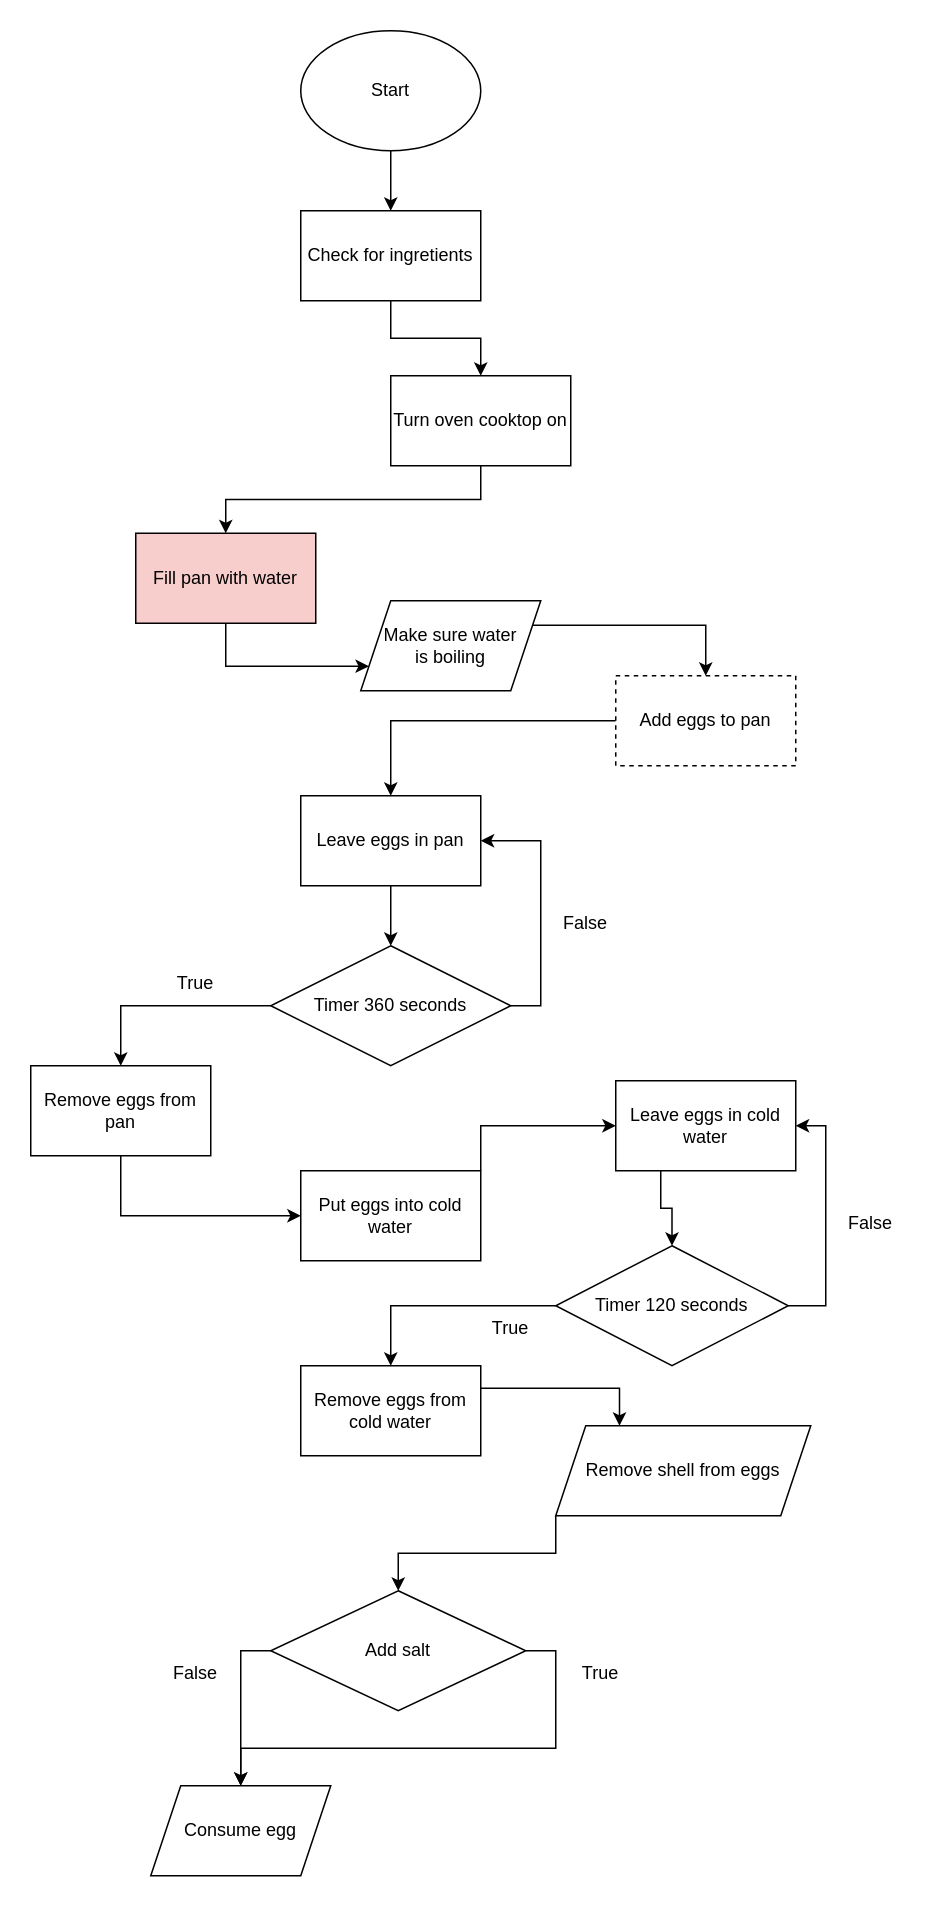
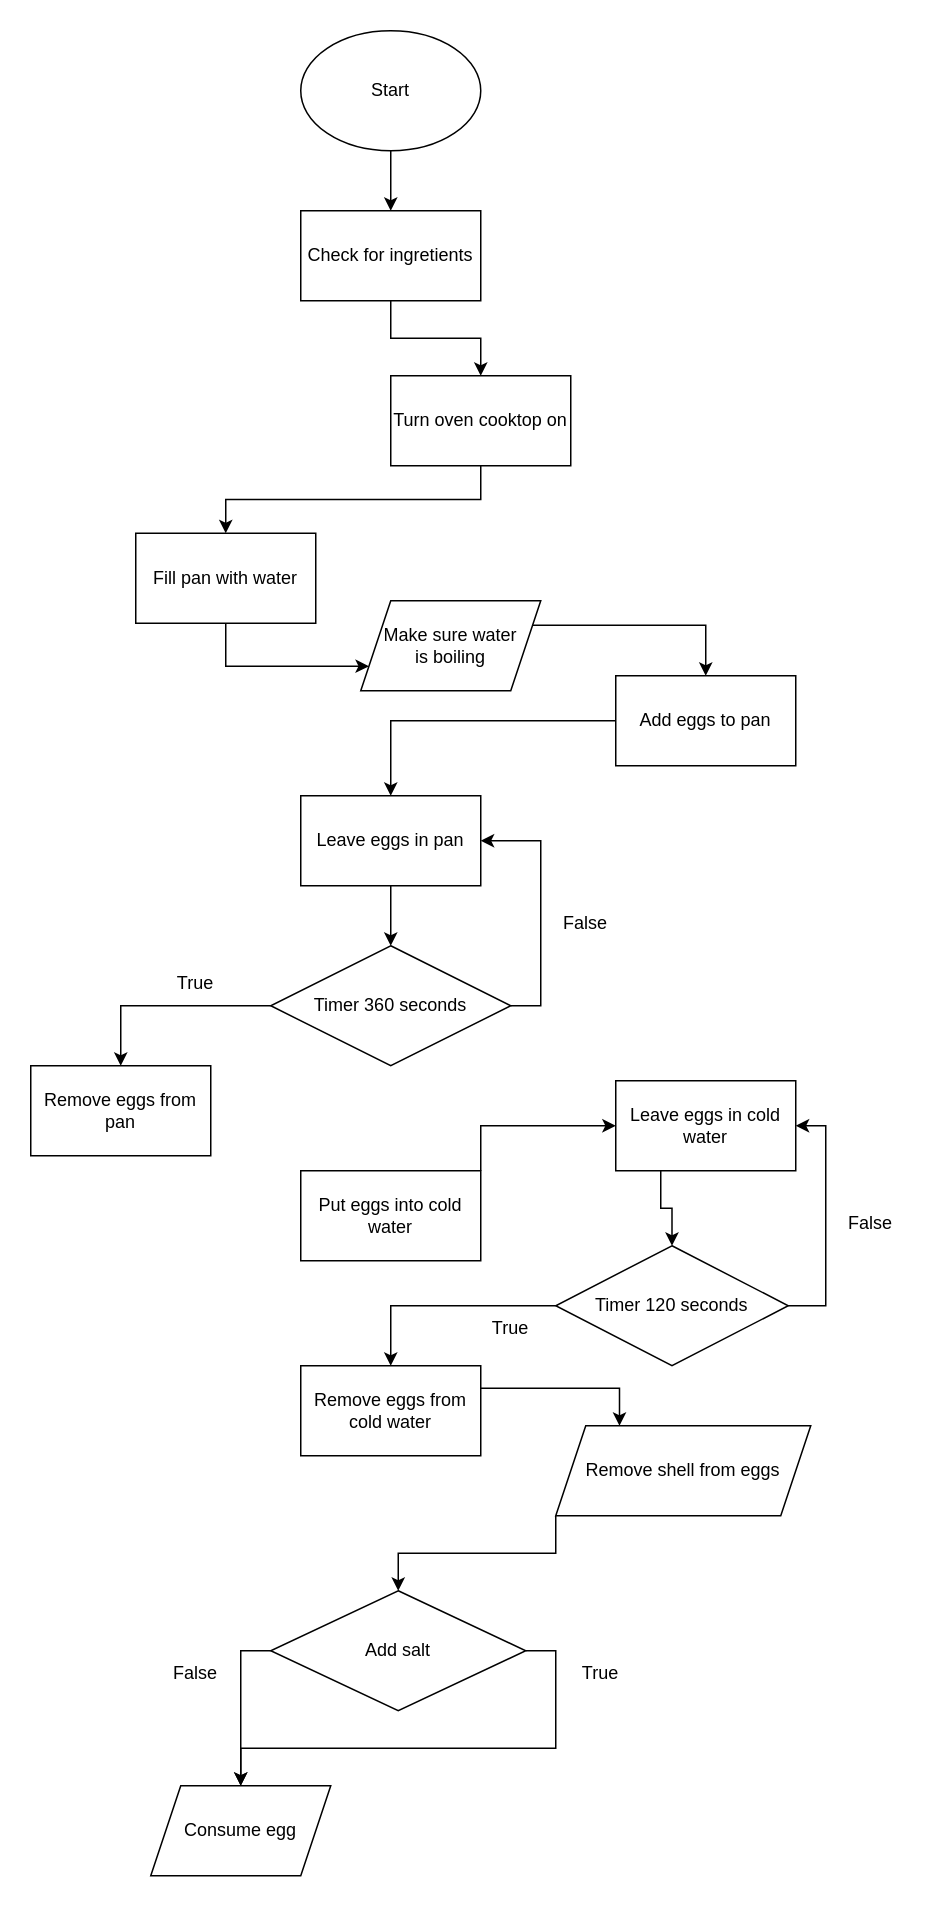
node "Fill pan with water": fillcolor #f8cecc -> #ffffff
node "Add eggs to pan": style dashed -> solid
edge "Remove eggs from pan" -> "Put eggs into cold water": removed
